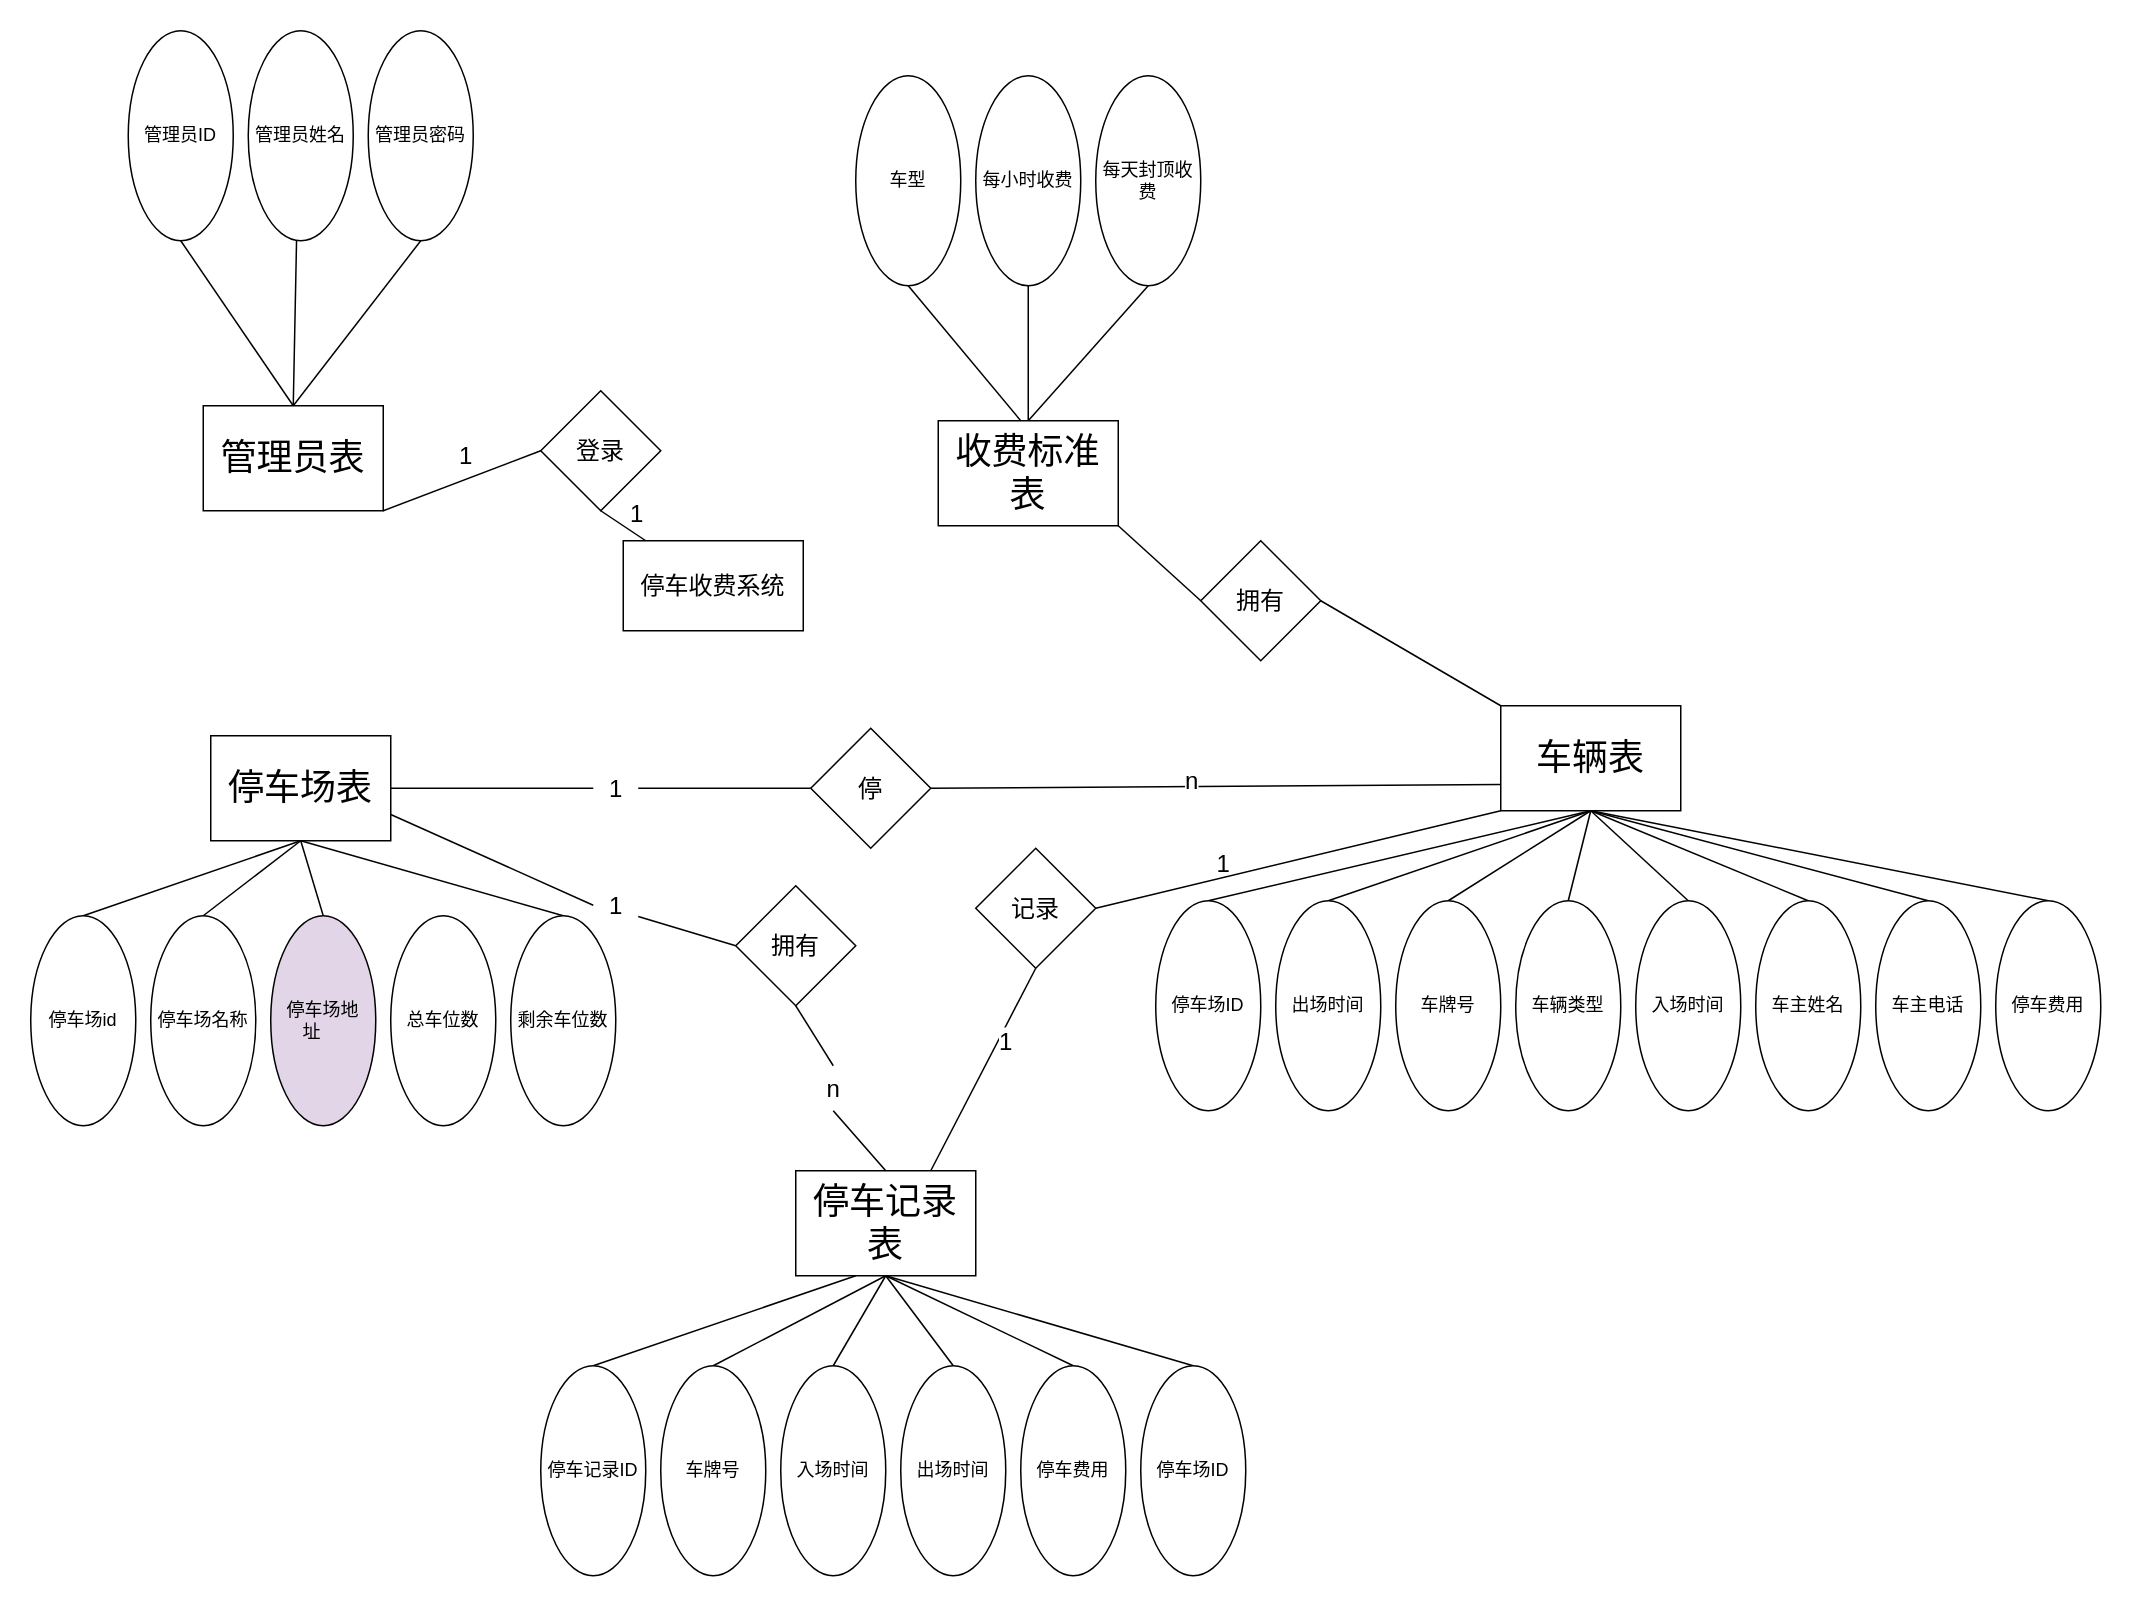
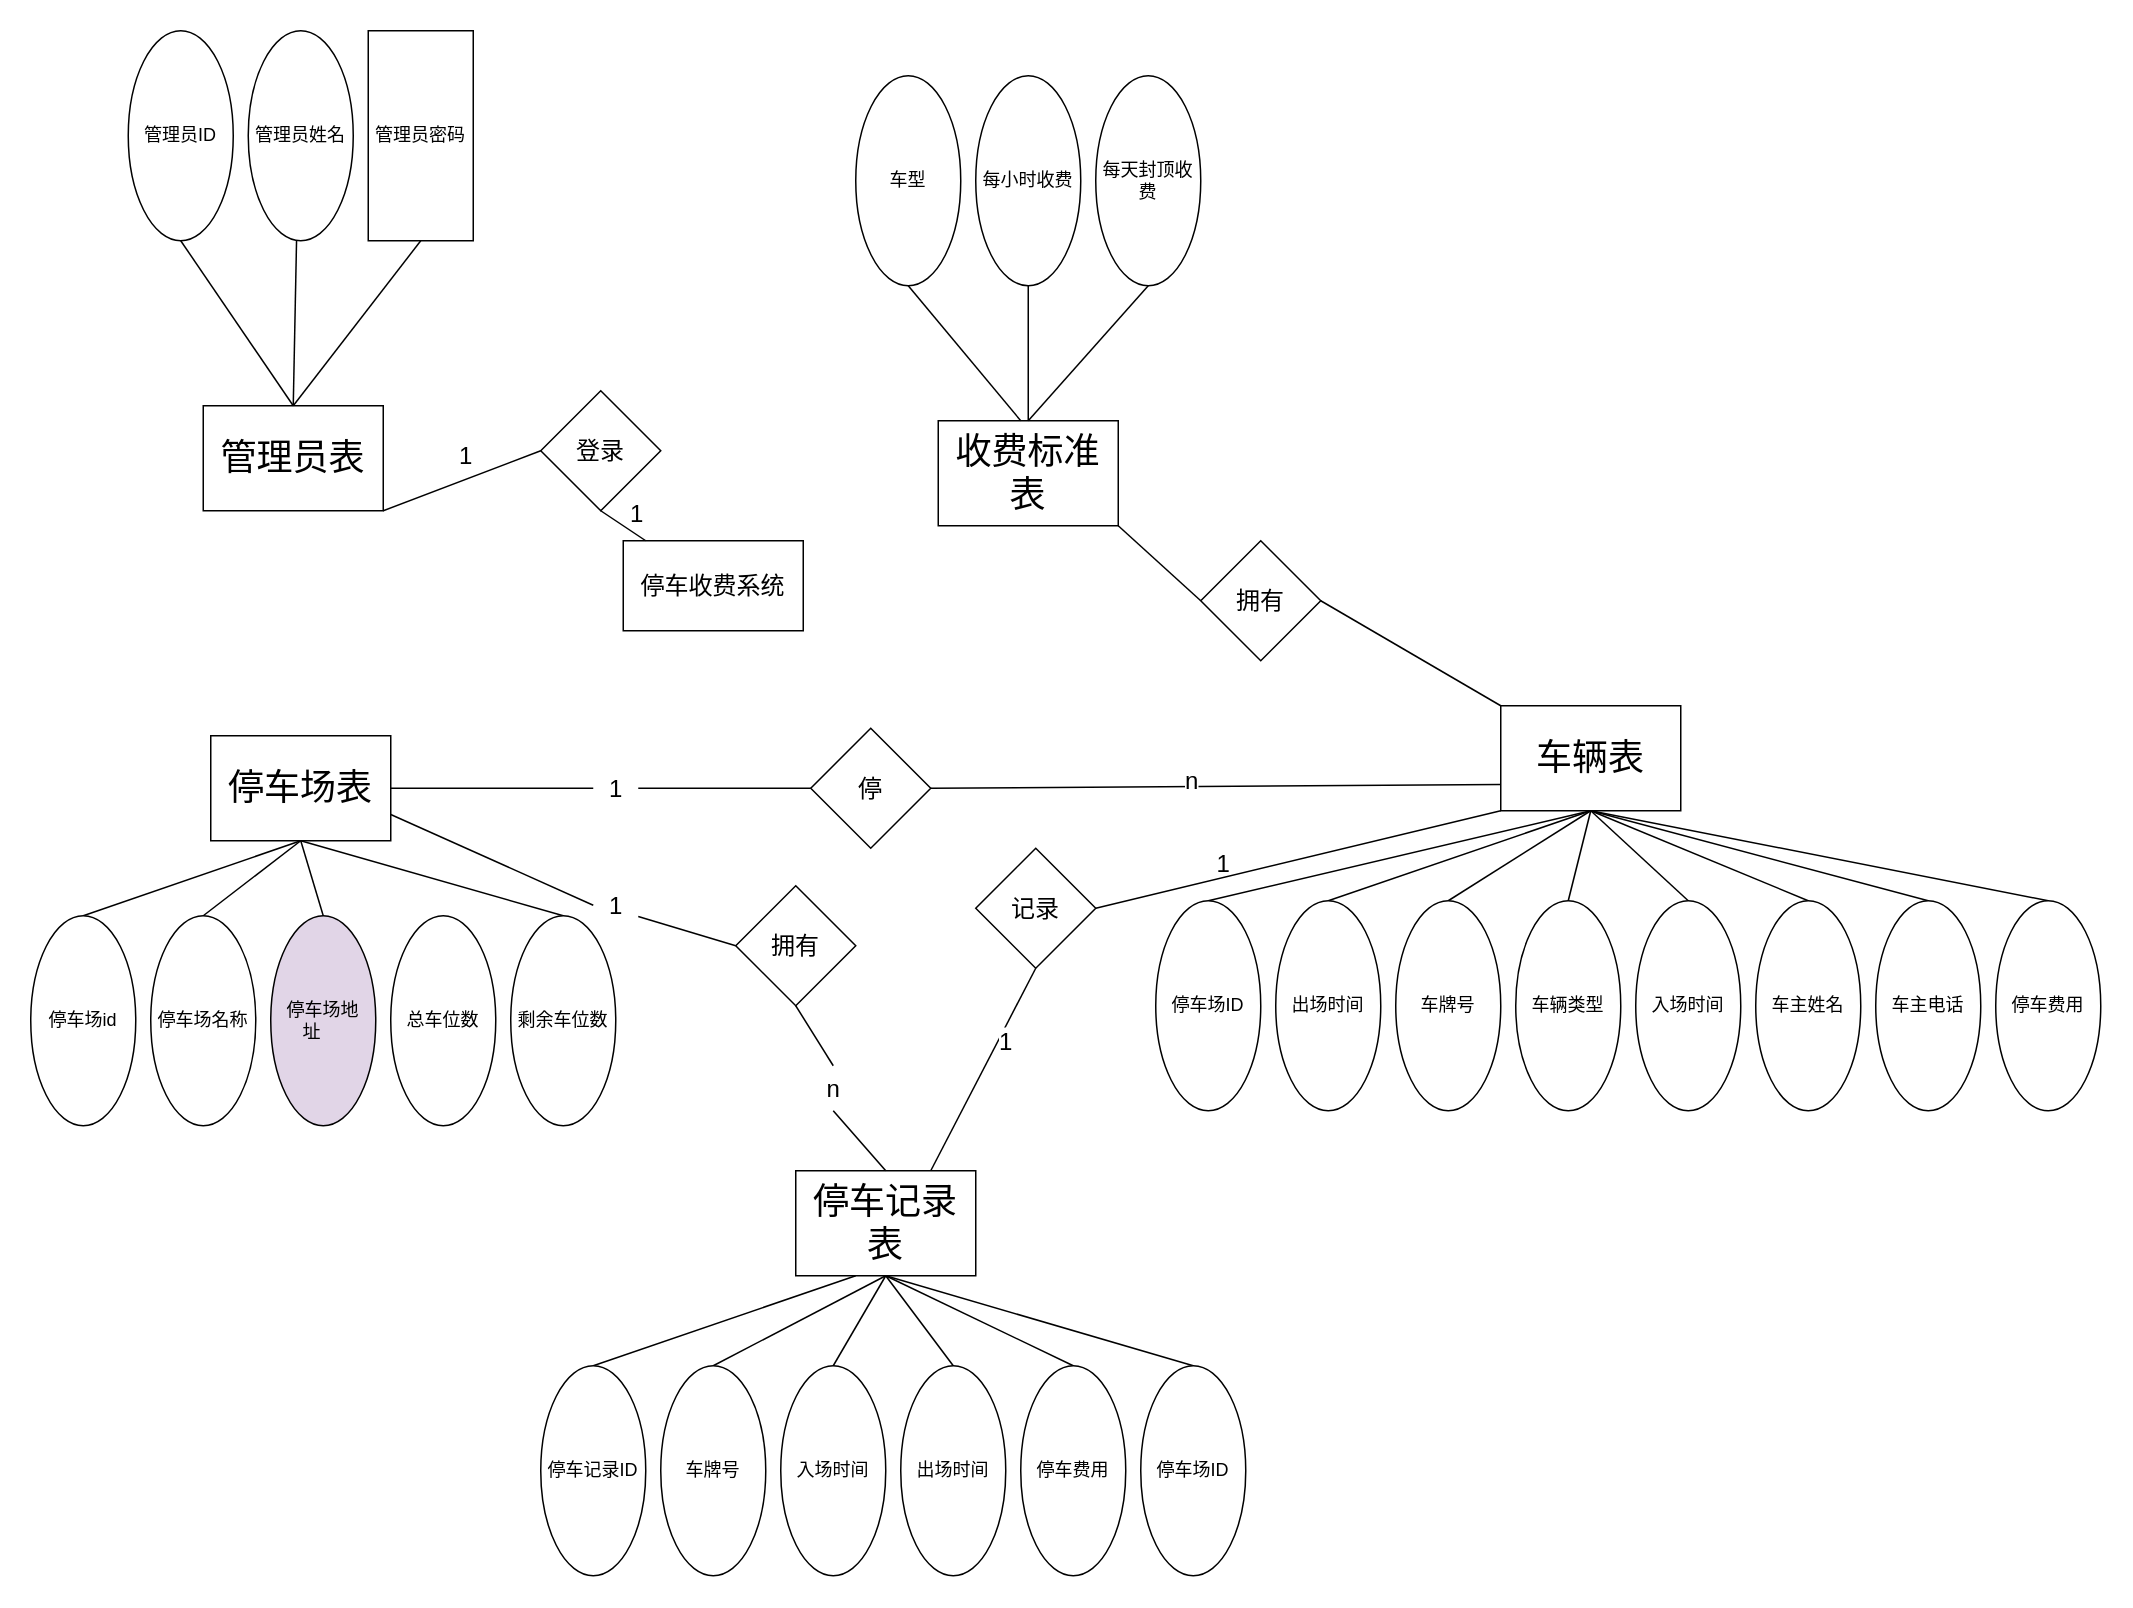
node "管理员密码": shape ellipse -> rectangle
